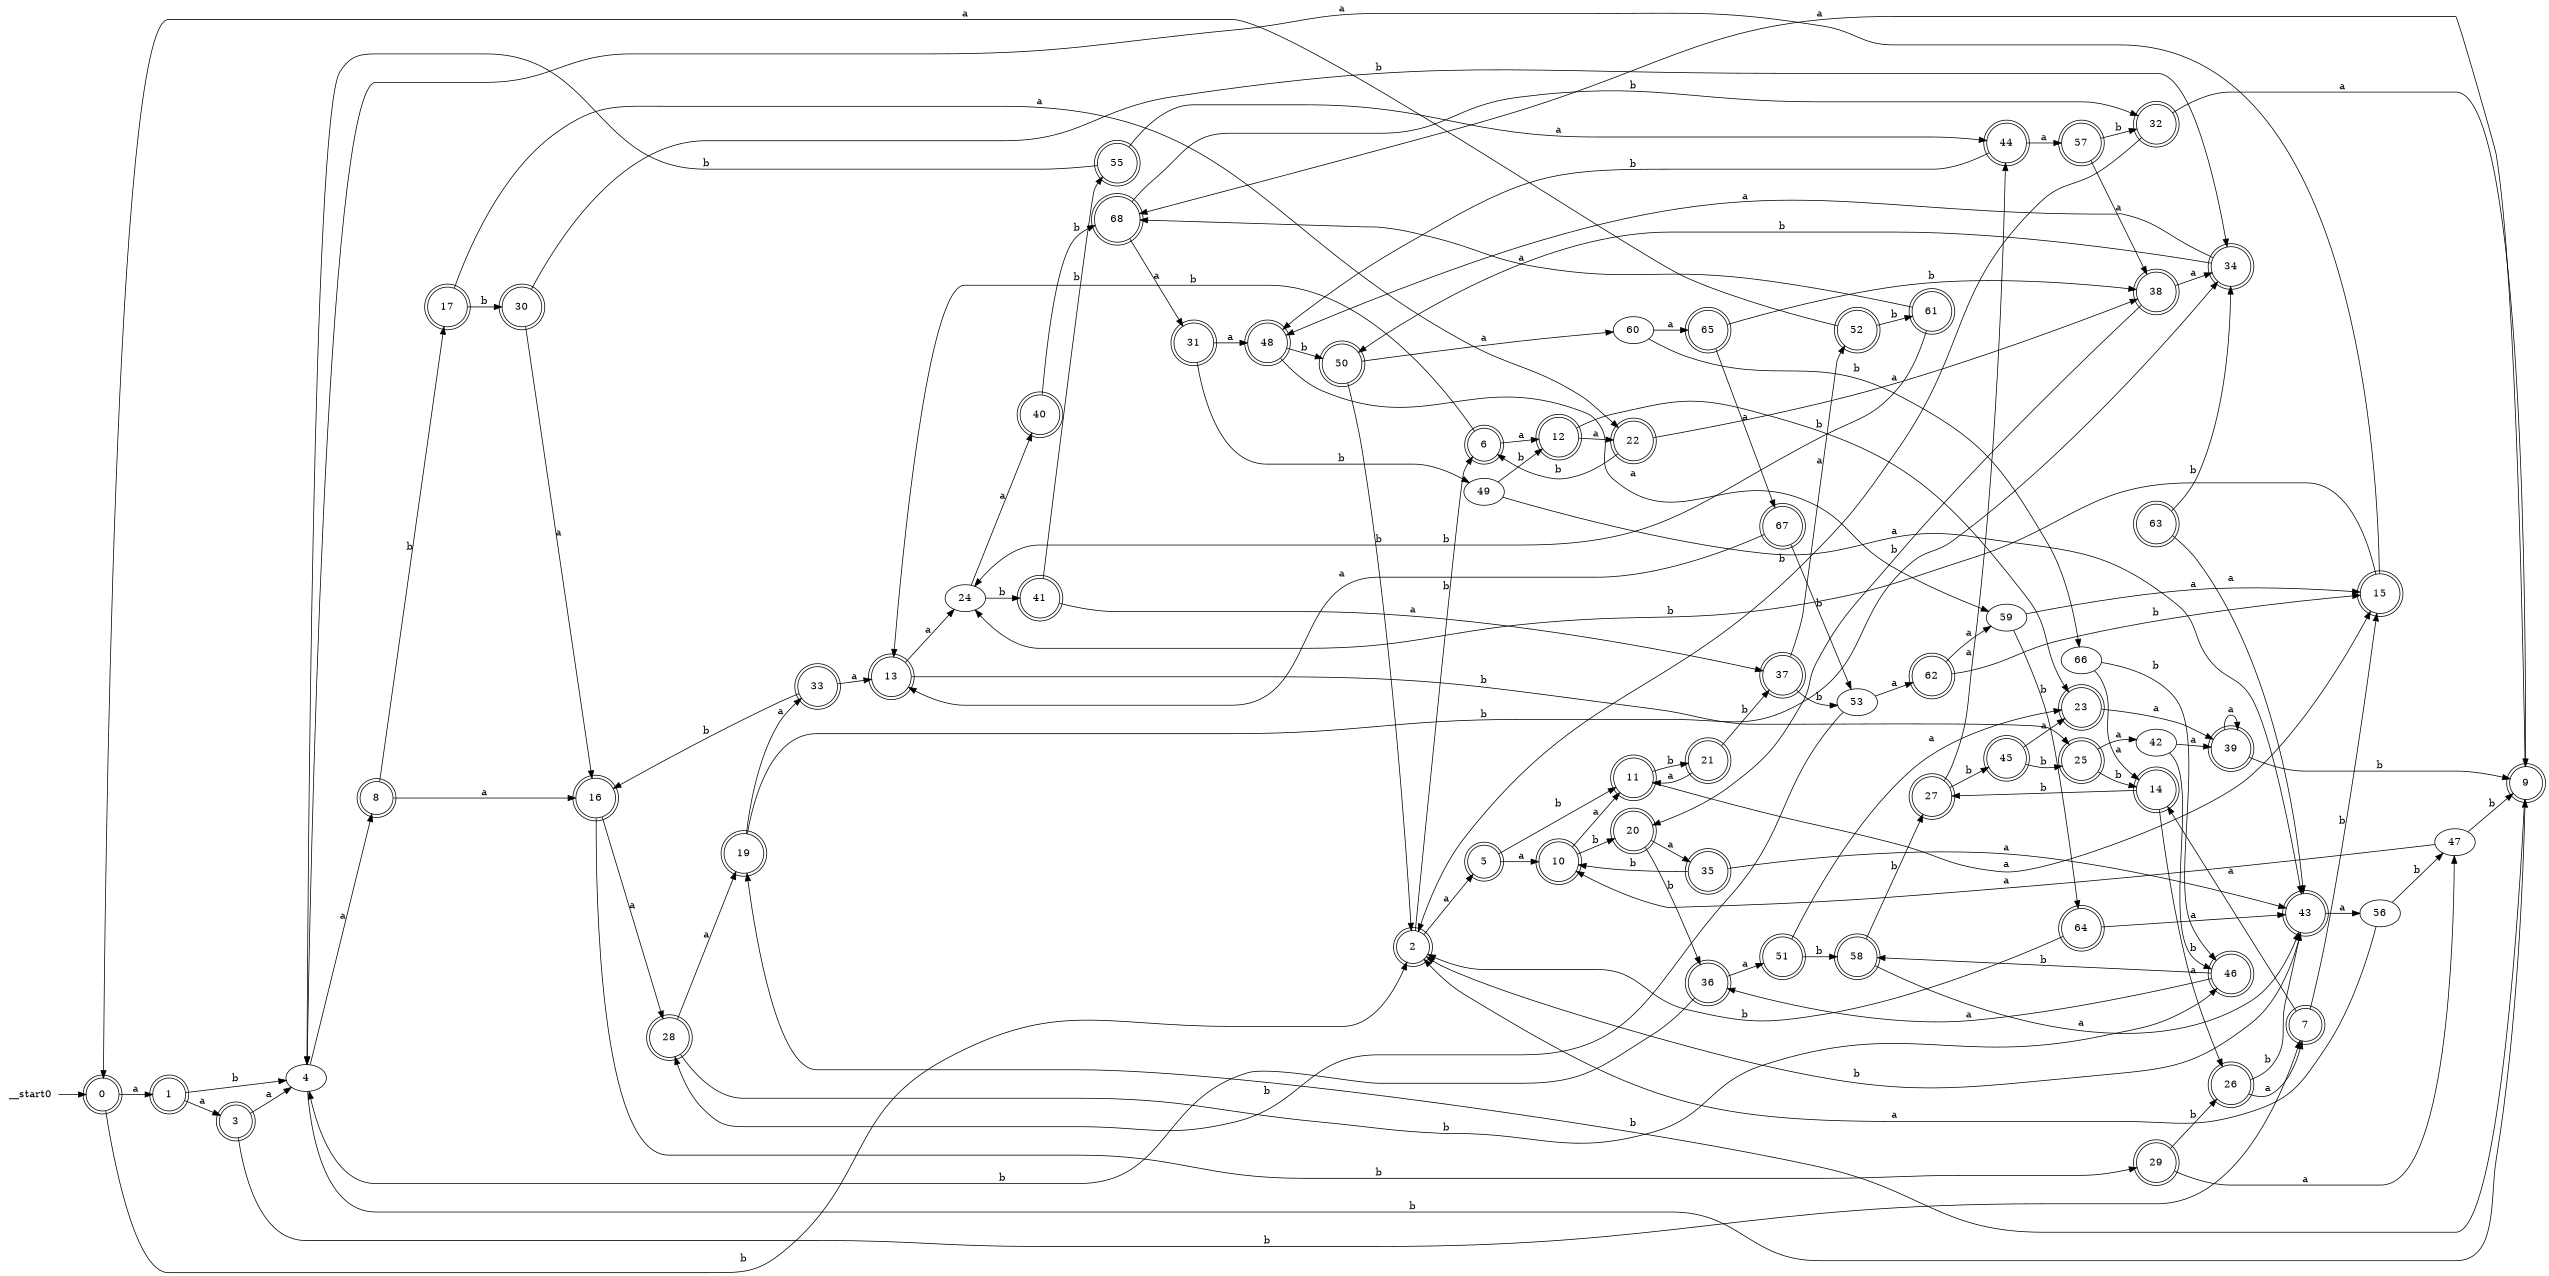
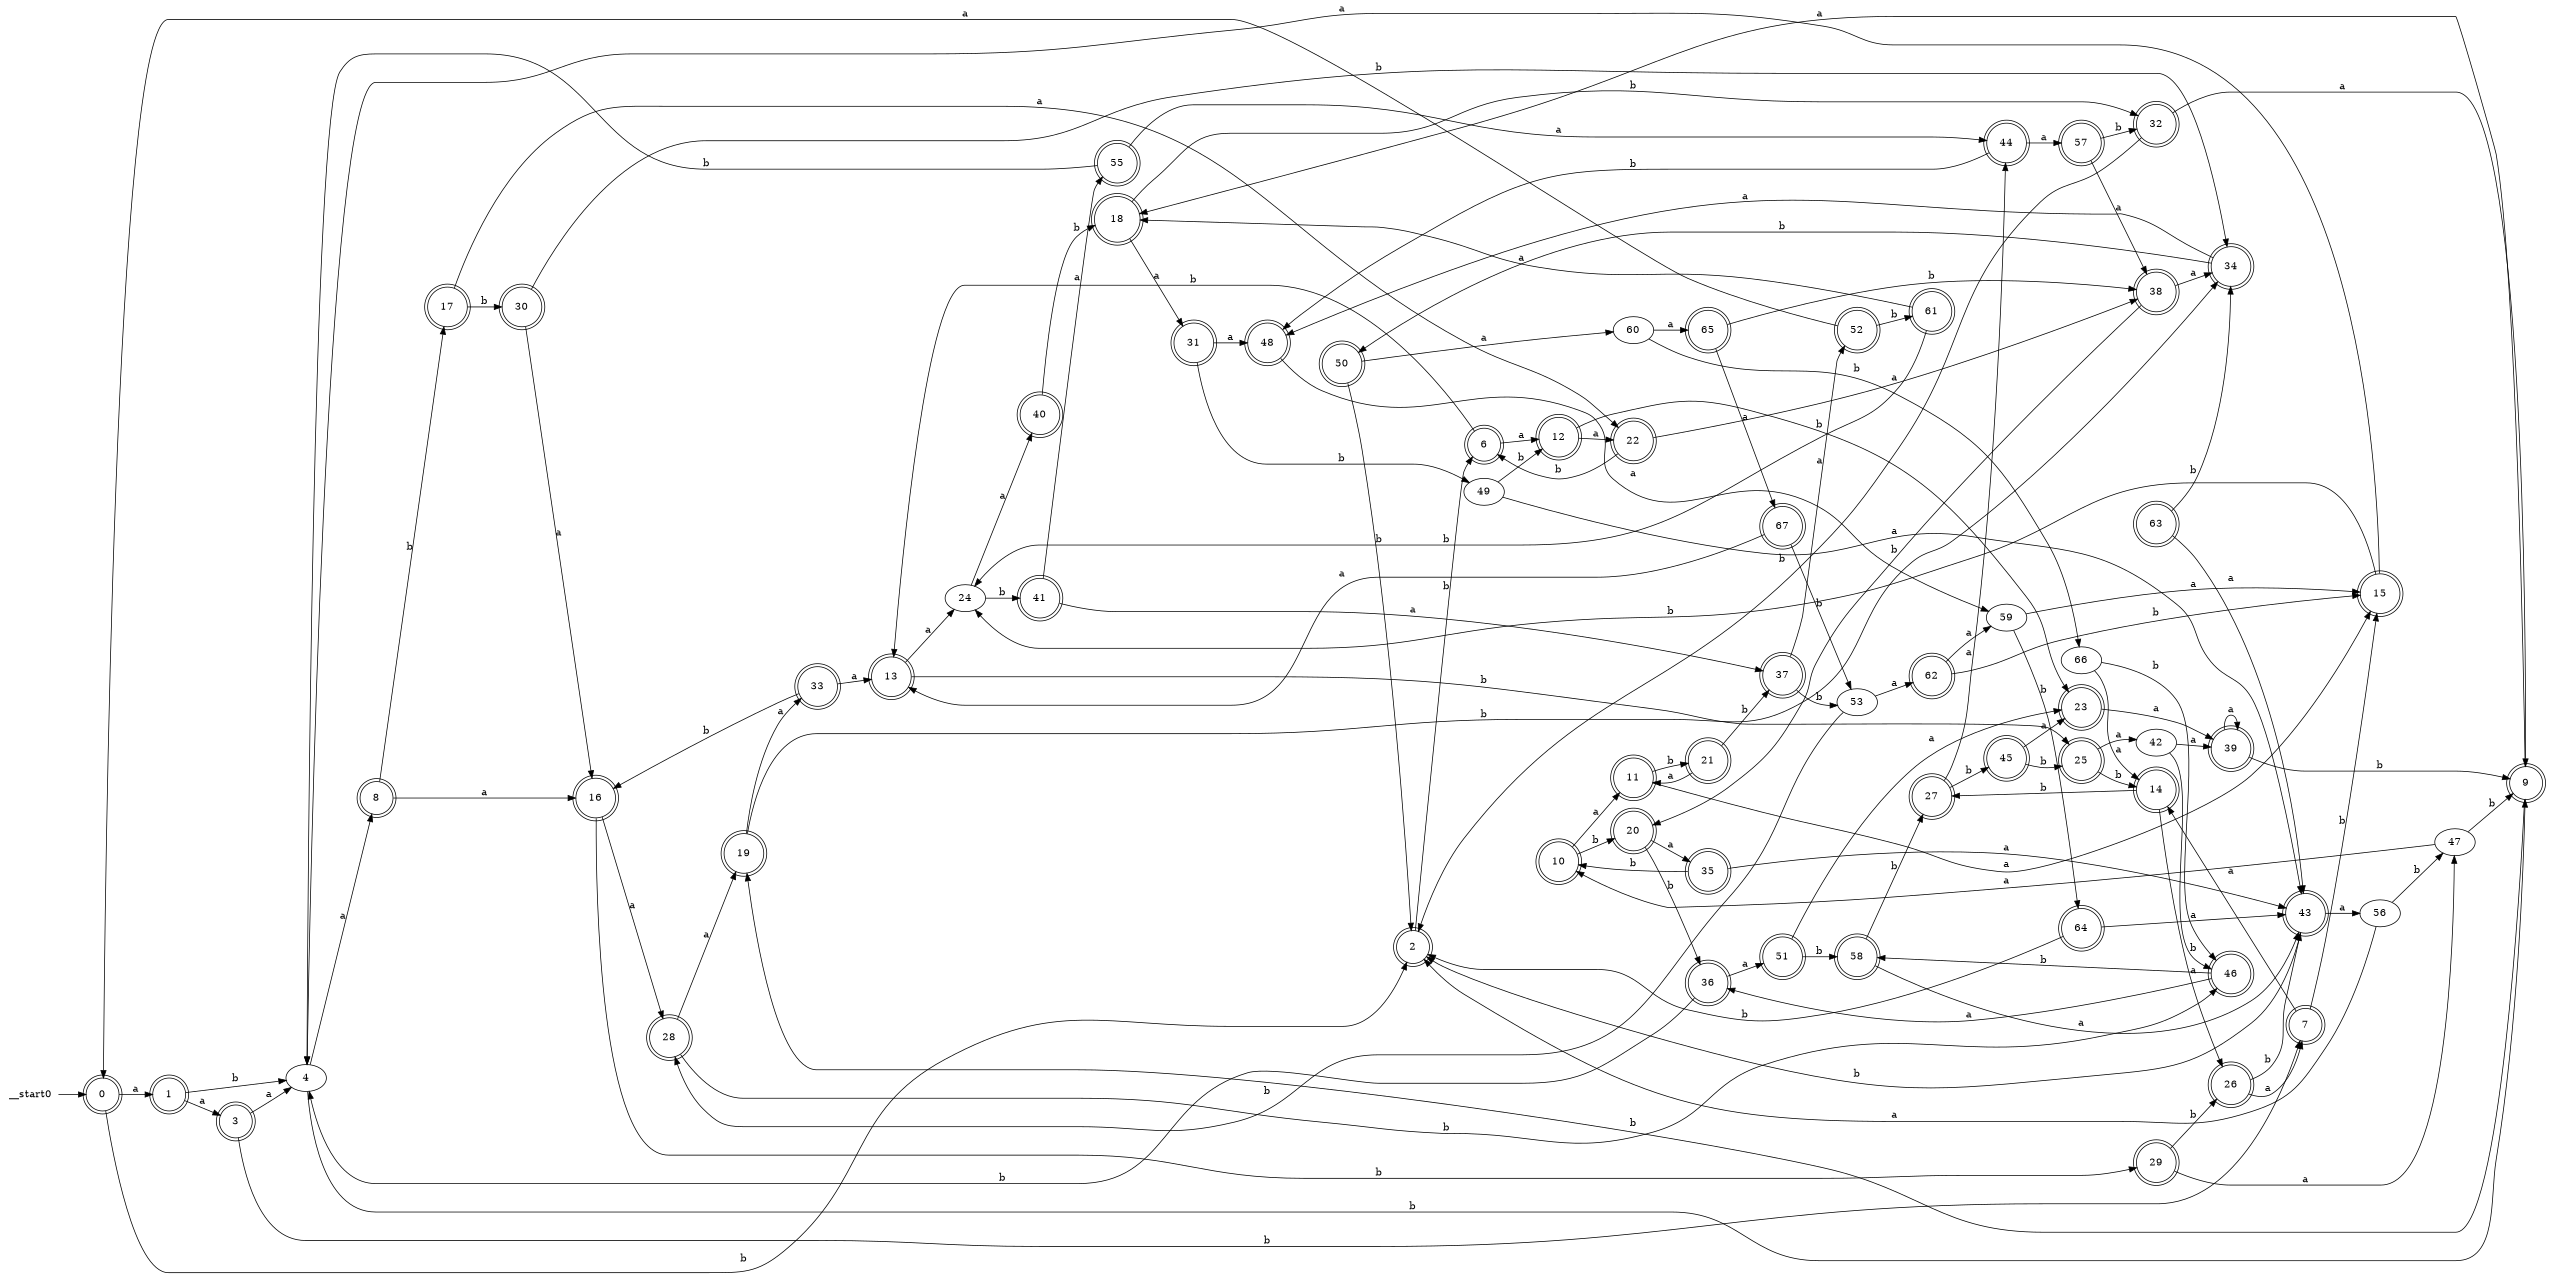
node "68": label "68" -> "18"
edge "41" -> "55": label "b" -> "a"
edge "48" -> "50": removed, label "b"
node "5": removed
